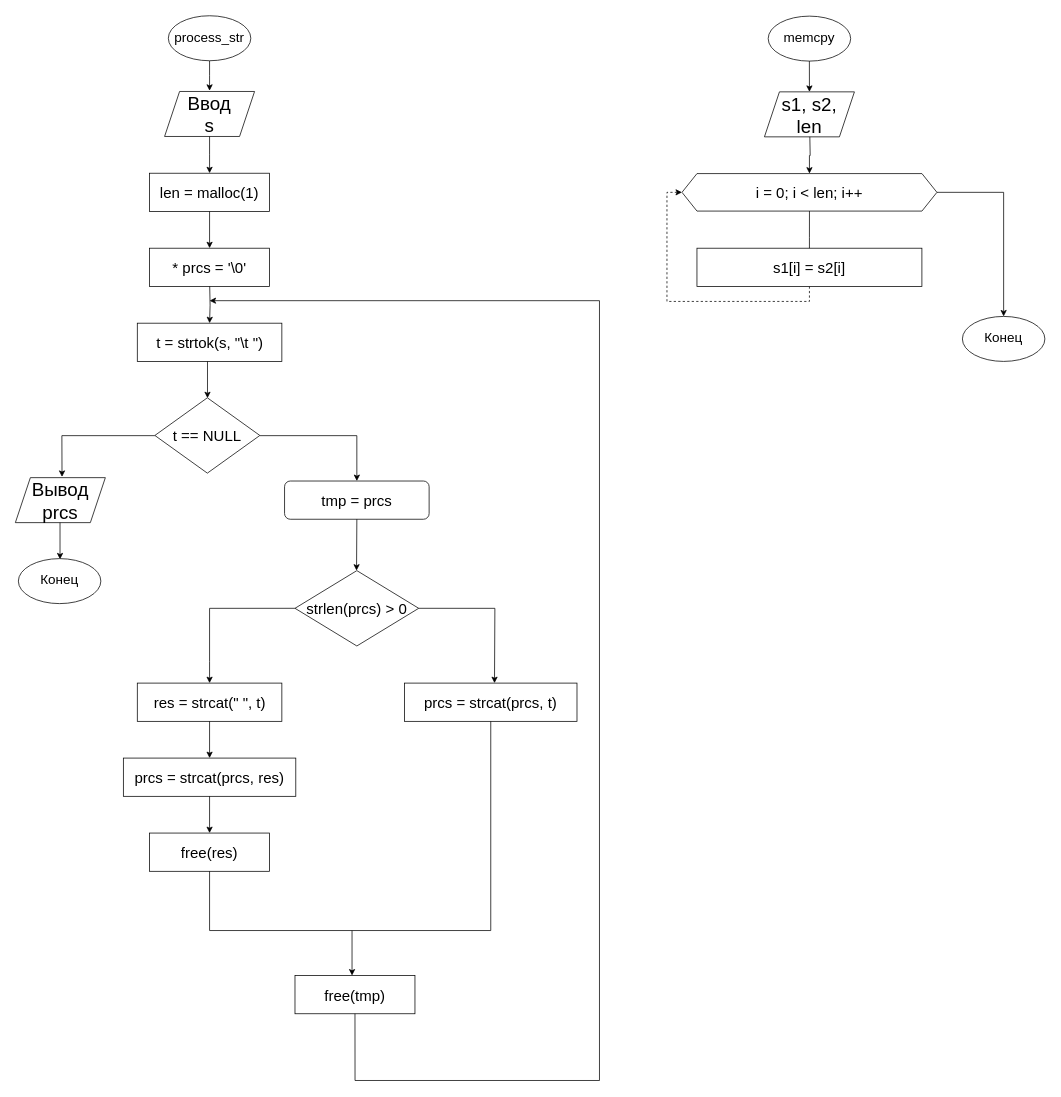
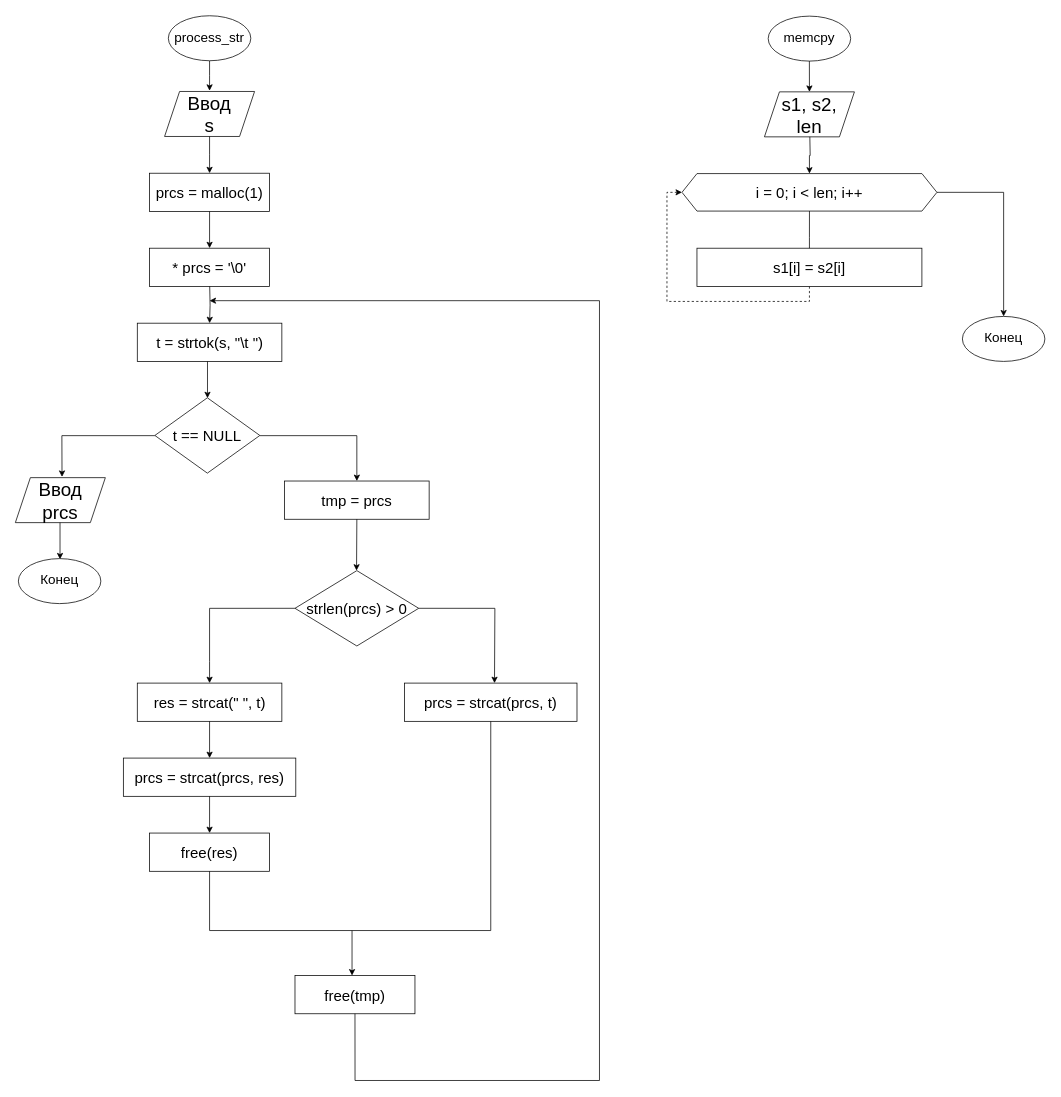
node "len = malloc(1)": label "len = malloc(1)" -> "prcs = malloc(1)"
node "Вывод prcs": label "Вывод prcs" -> "Ввод prcs"
node "tmp = prcs": shape rounded rectangle -> rectangle
